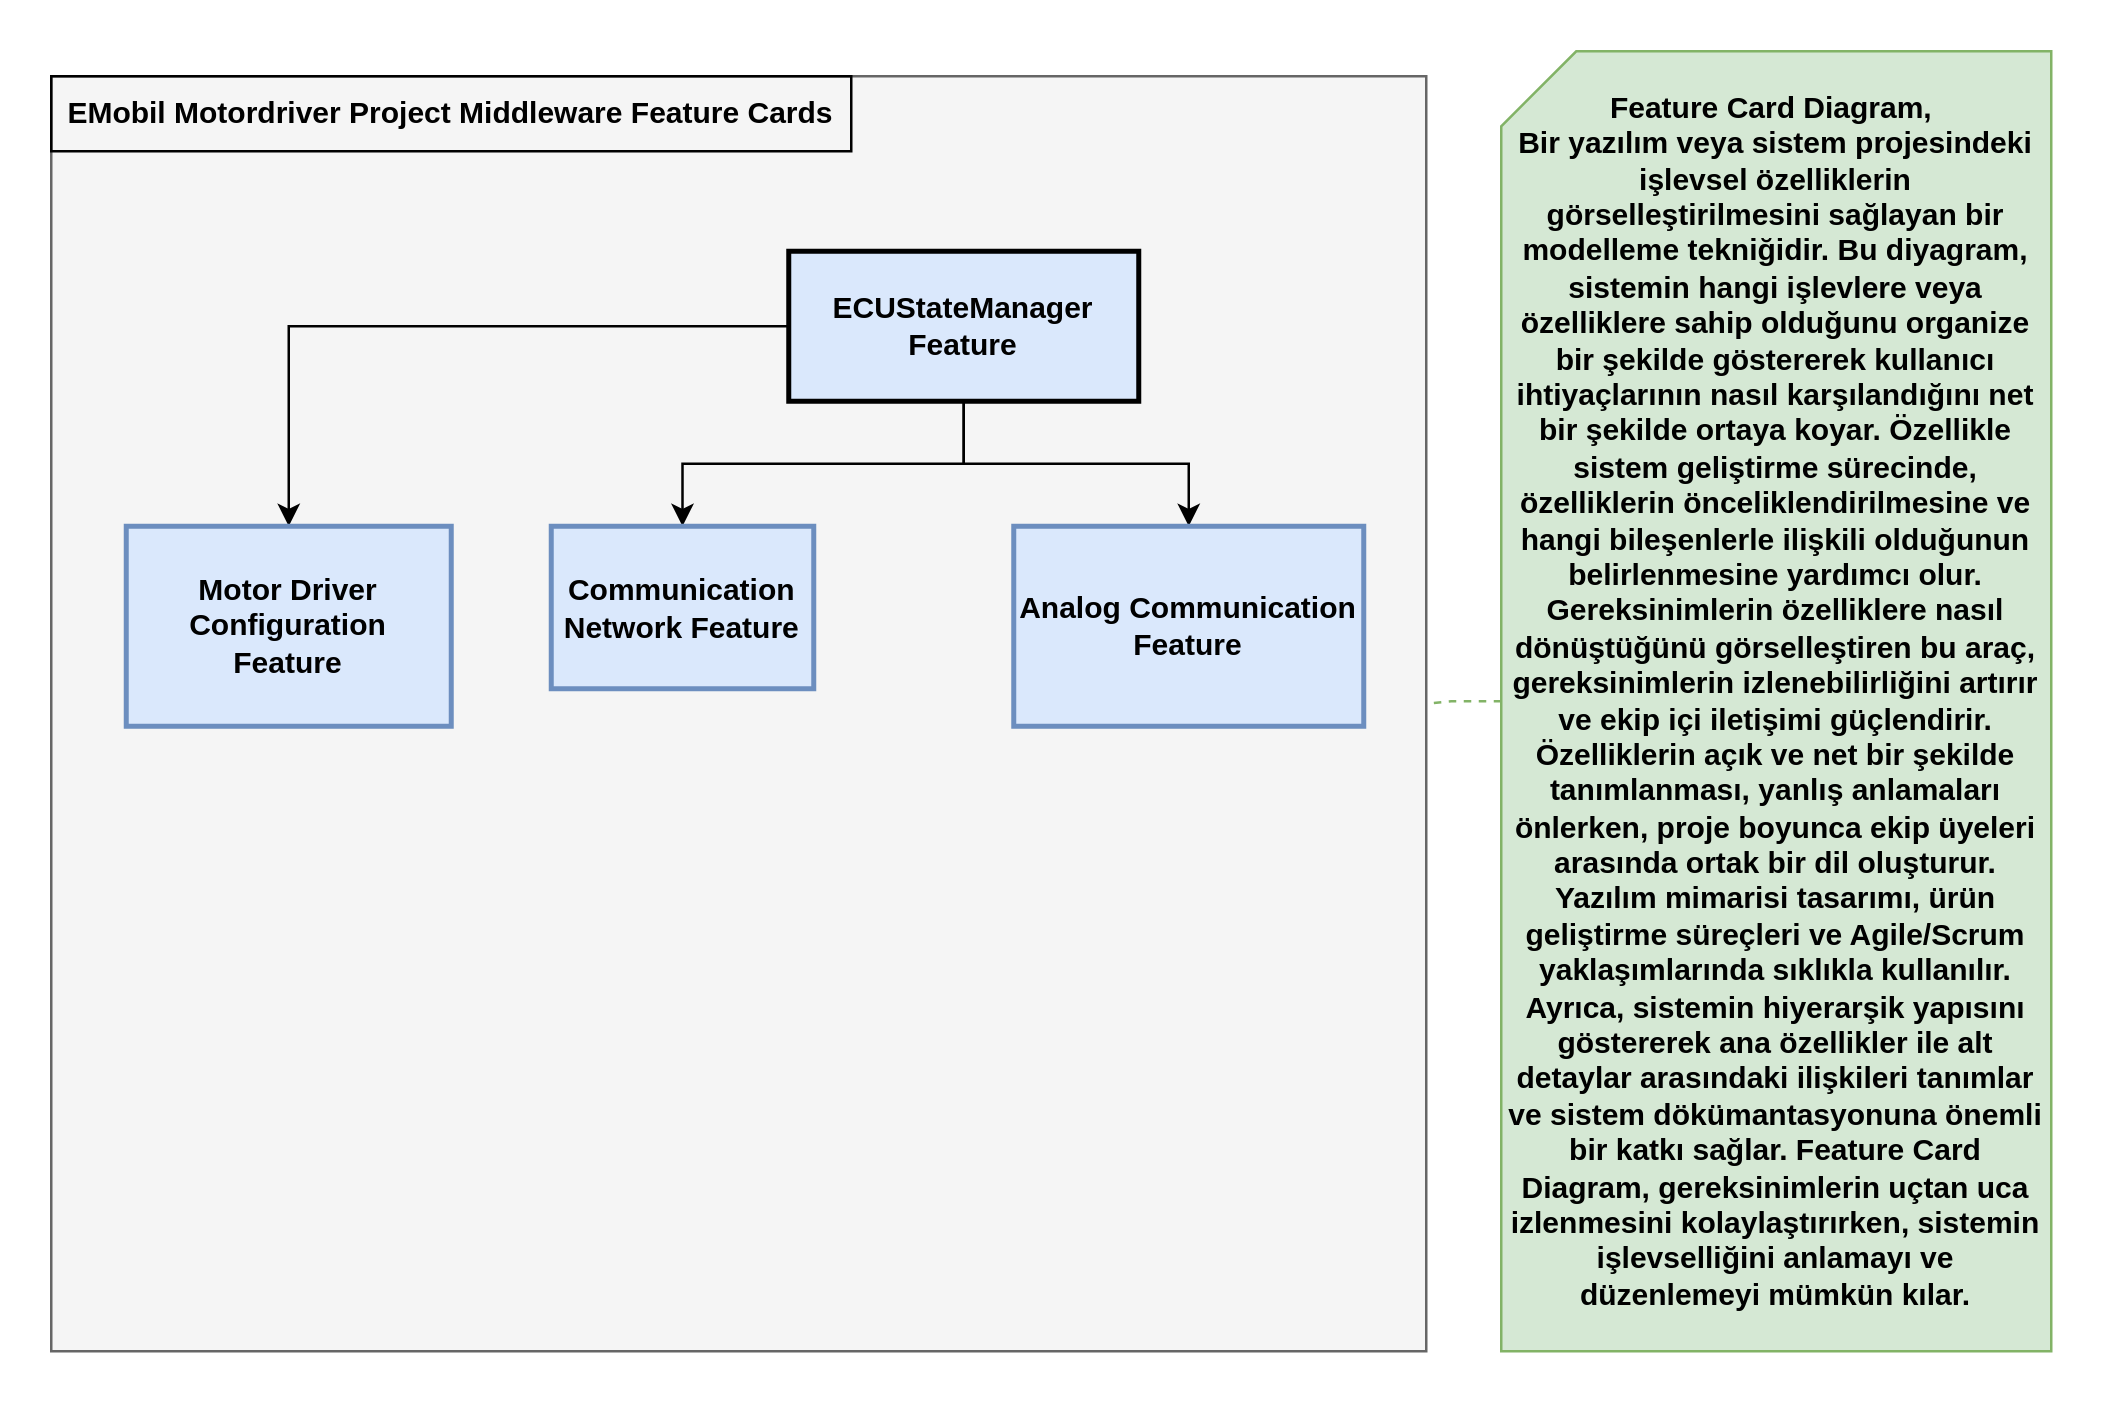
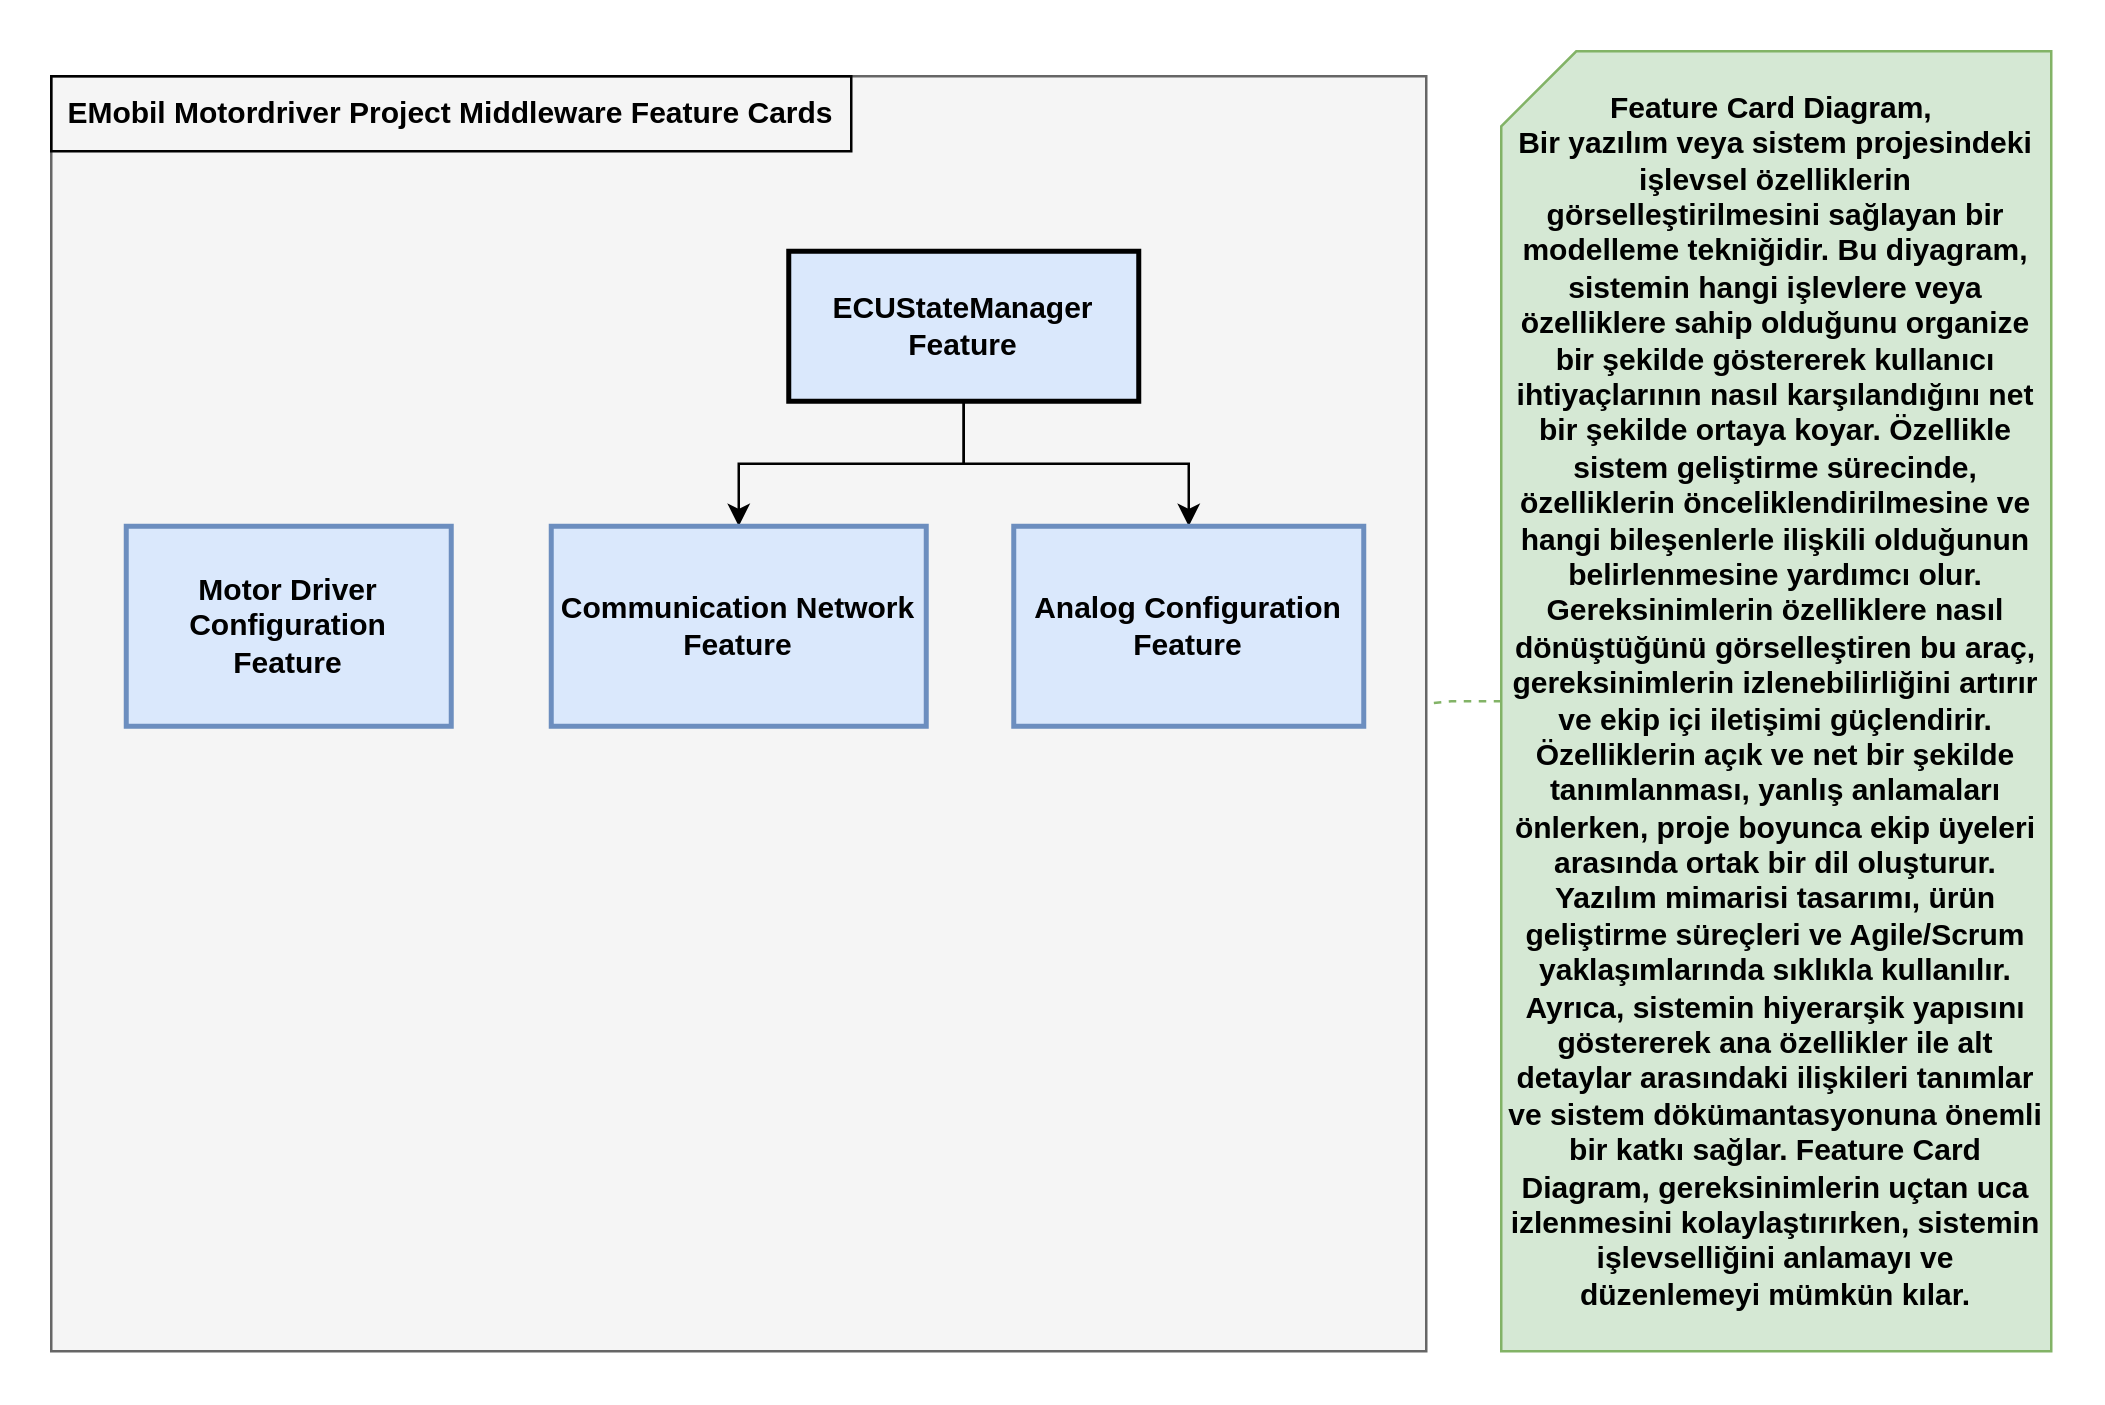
edge "ECUStateManager Feature" -> "Motor Driver Configuration Feature": removed
node "Communication Network Feature": size 263x163 -> 375x200
node "Analog Communication Feature": label "Analog Communication Feature" -> "Analog Configuration Feature"
